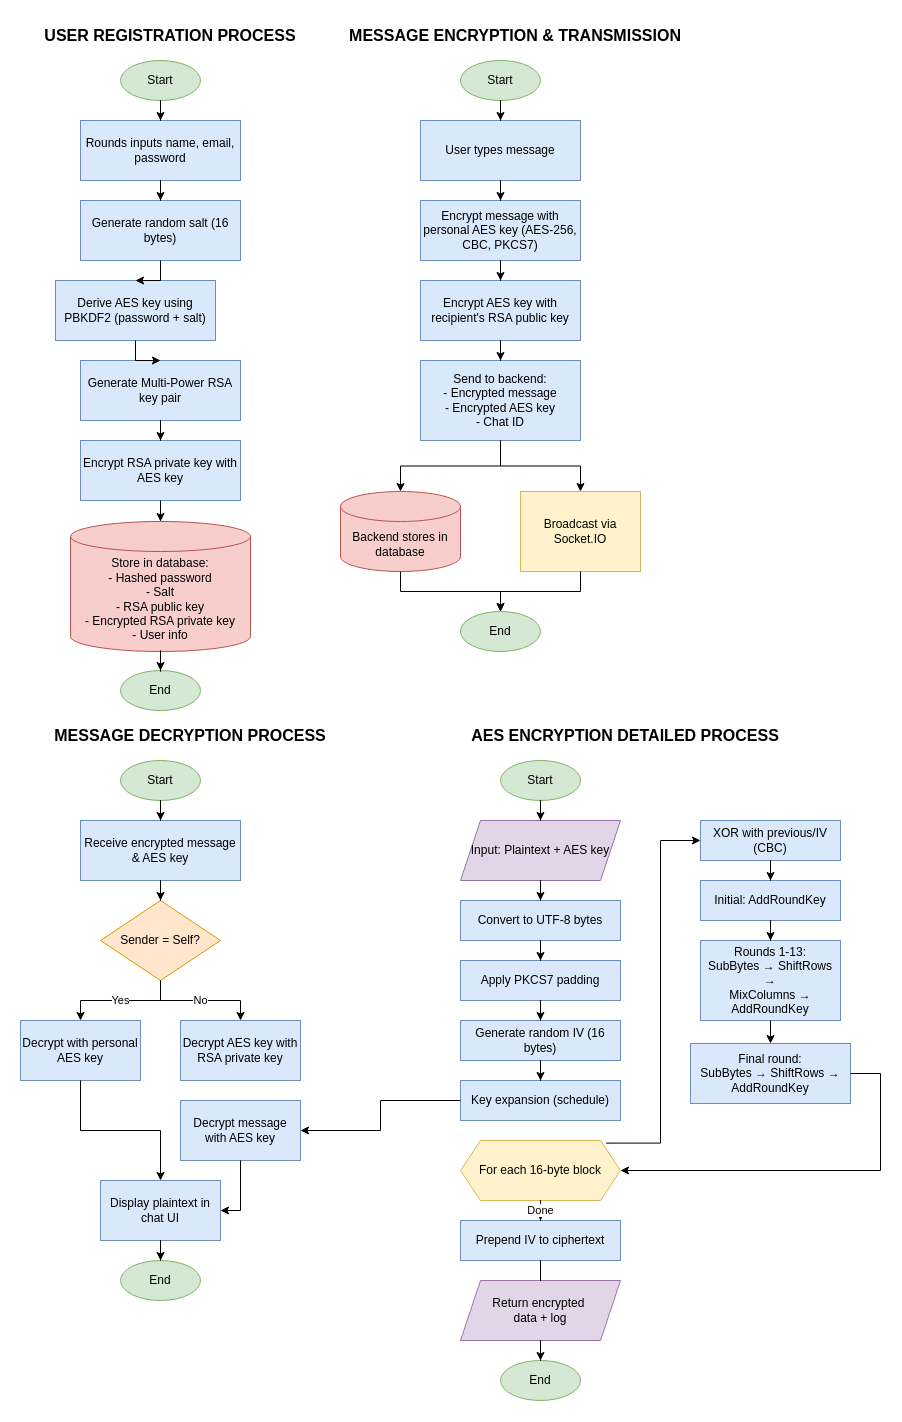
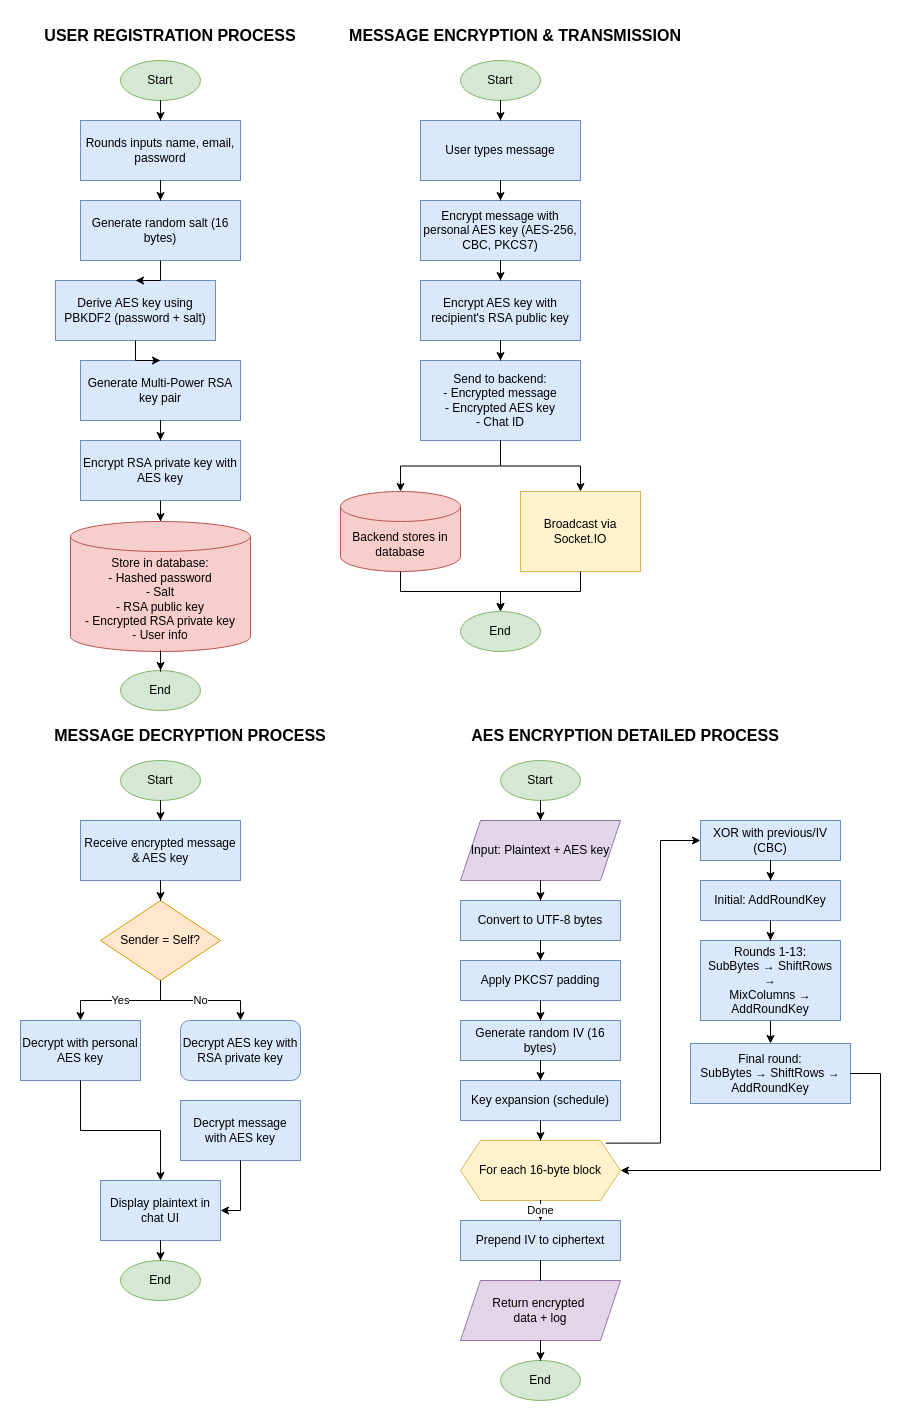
node "Decrypt AES key with RSA private key": shape rectangle -> rounded rectangle
edge "Key expansion (schedule)" -> "Decrypt message with AES key": now "Key expansion (schedule)" -> "For each 16-byte block"
